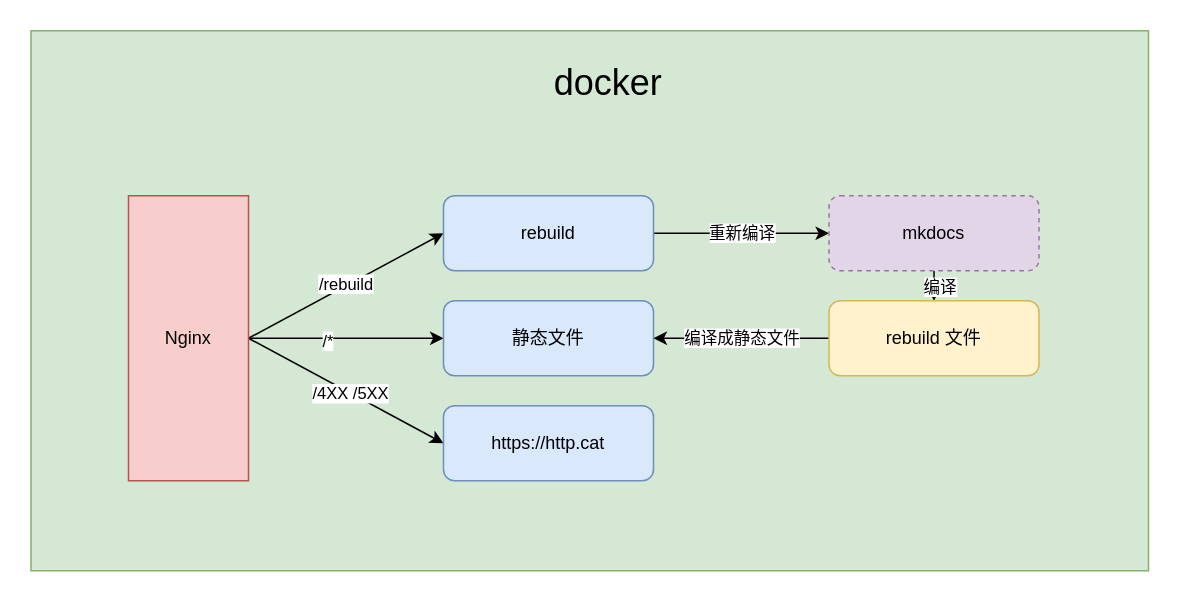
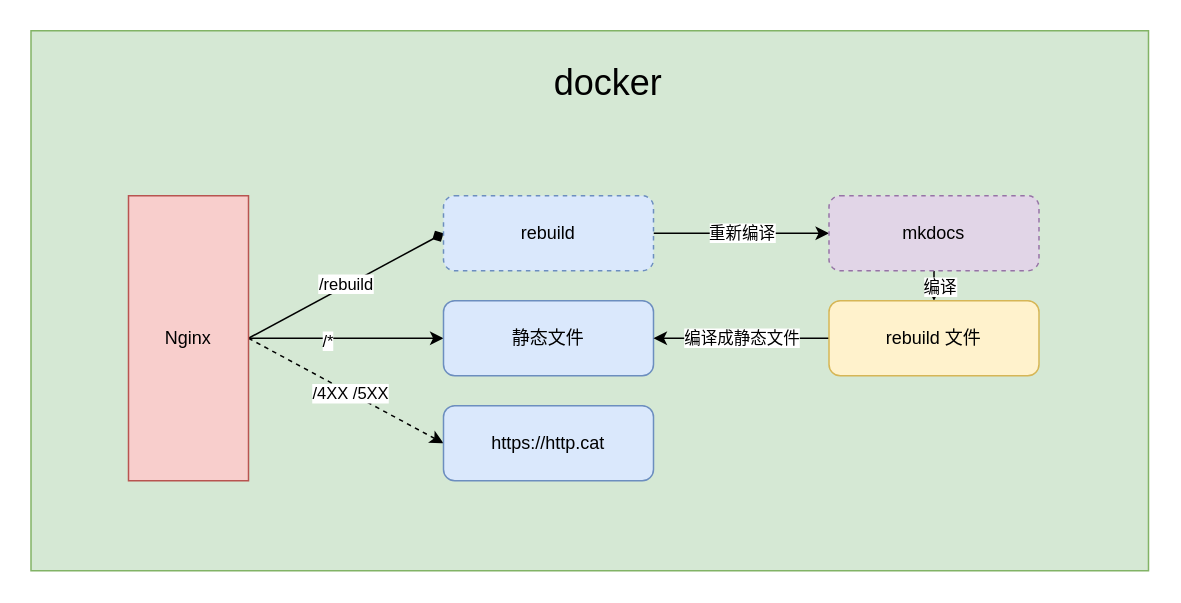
node "rebuild": style solid -> dashed
edge "Nginx" -> "rebuild": arrowhead classic -> diamond
edge "Nginx" -> "https://http.cat": style solid -> dashed
